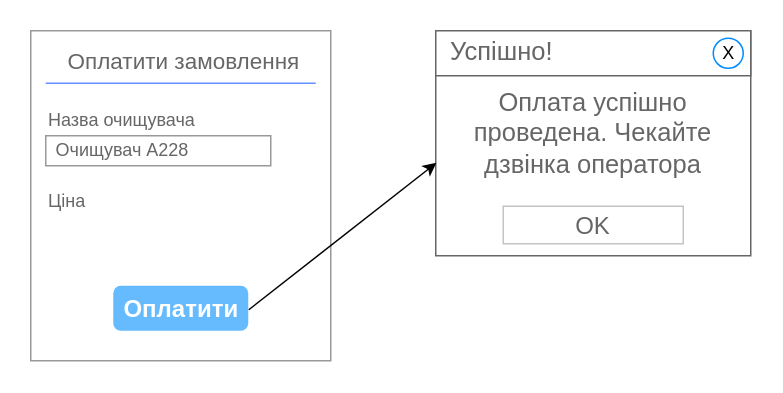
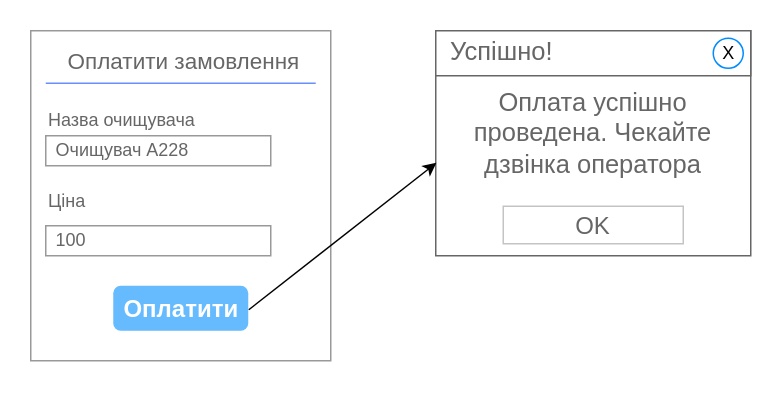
node "100": added
